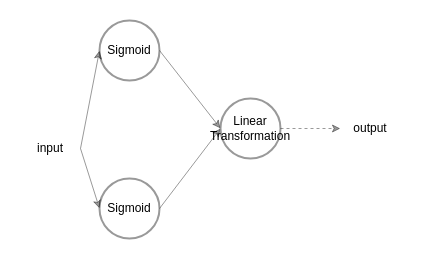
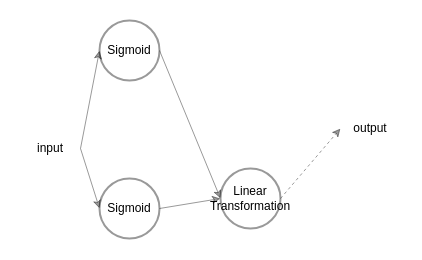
node "Linear Transformation": moved (251, 129) -> (251, 199)
